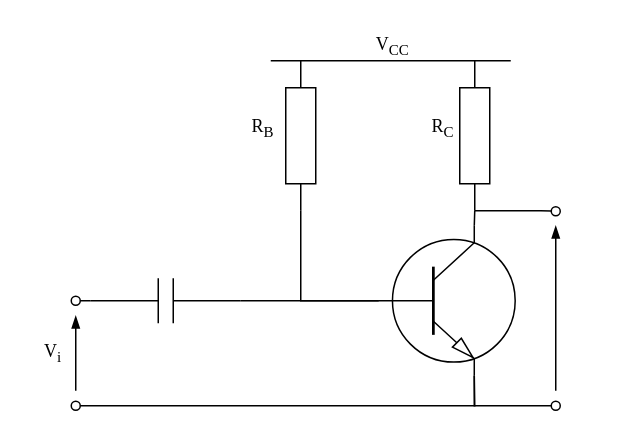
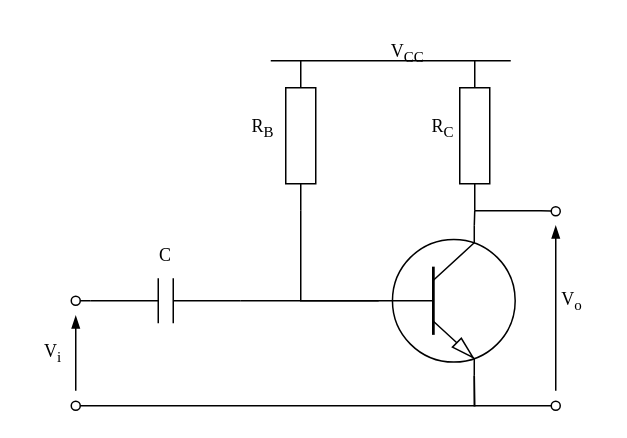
node "VCC": moved (393, 46) -> (408, 53)
node "C": added
node "Vo": added
